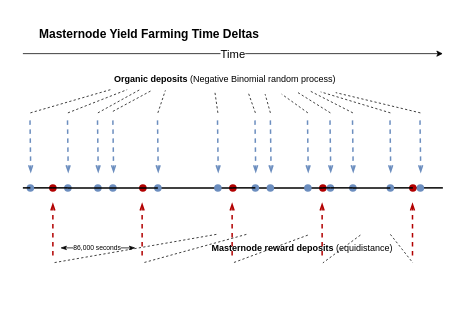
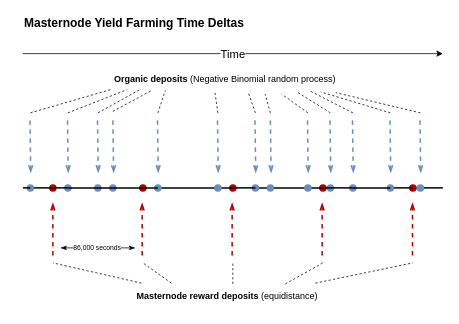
node "Masternode Yield Farming Time Deltas": moved (177, 34) -> (162, 23)
node "Masternode reward deposits (equidistance)": moved (330, 248) -> (255, 297)
